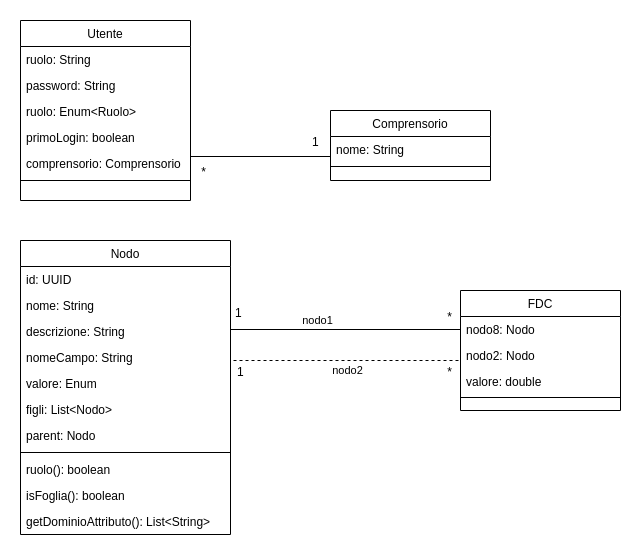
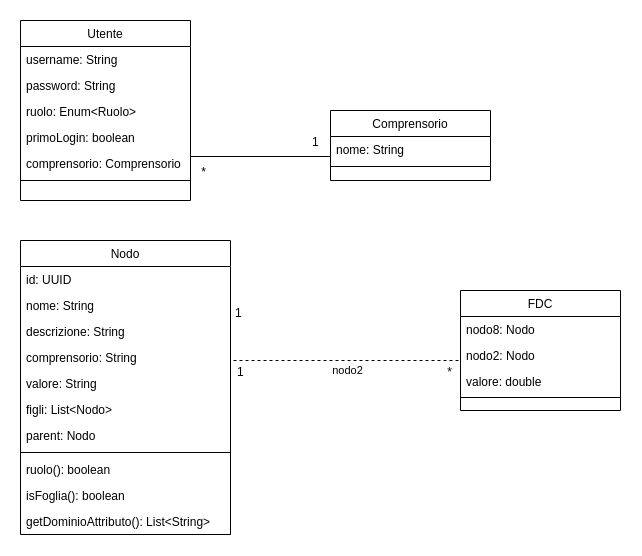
node "ruolo: String": label "ruolo: String" -> "username: String"
edge "id: UUID" -- "nodo8: Nodo": removed, labels "nodo1", "*"
node "nomeCampo: String": label "nomeCampo: String" -> "comprensorio: String"
node "valore: Enum": label "valore: Enum" -> "valore: String"
